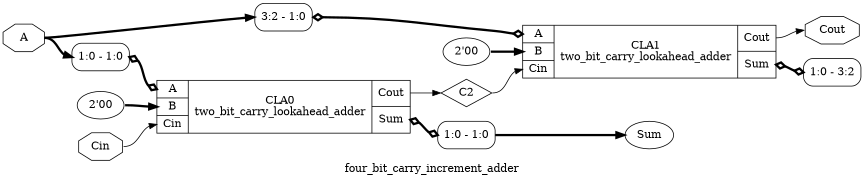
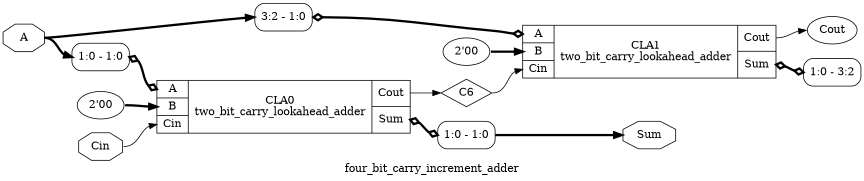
node "Cout": shape octagon -> ellipse
node "C2": label "C2" -> "C6"
node "Sum": shape ellipse -> octagon
